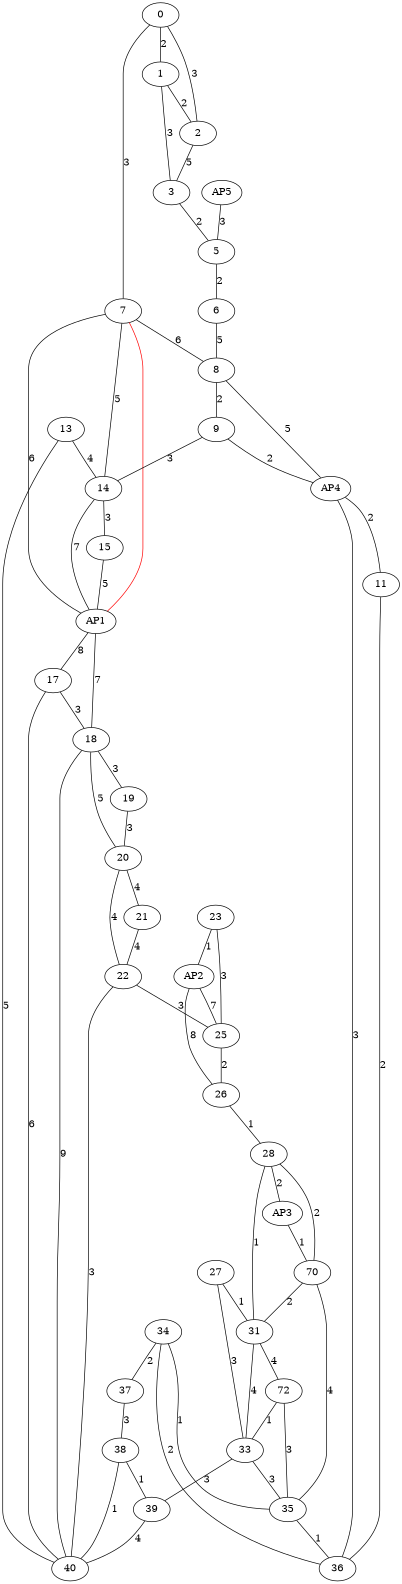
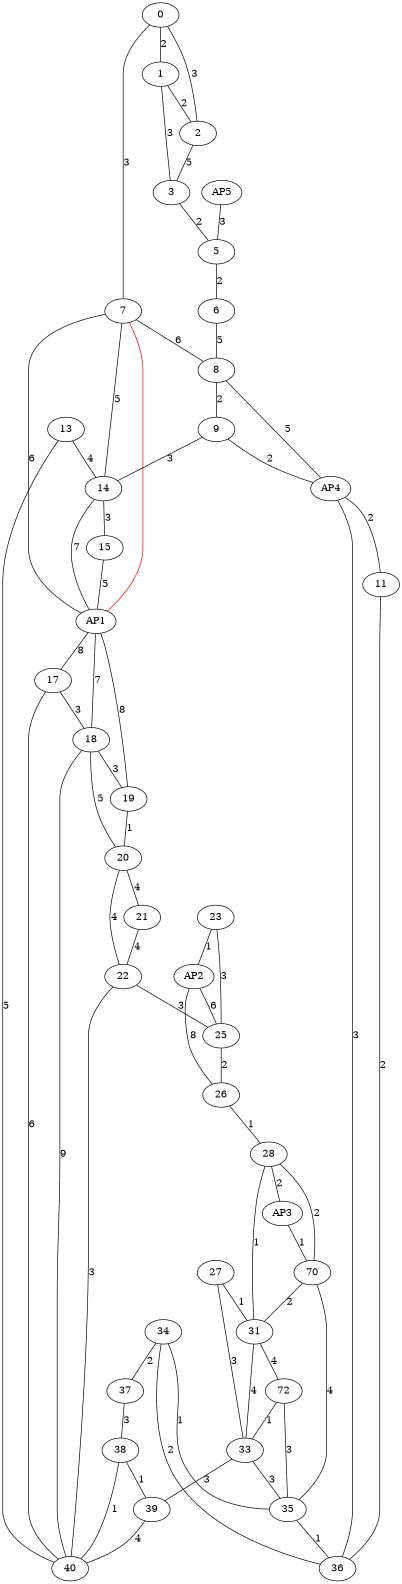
edge "AP1" -- "19": added, label "8"
edge "19" -- "20": label "3" -> "1"
edge "AP2" -- "25": label "7" -> "6"
